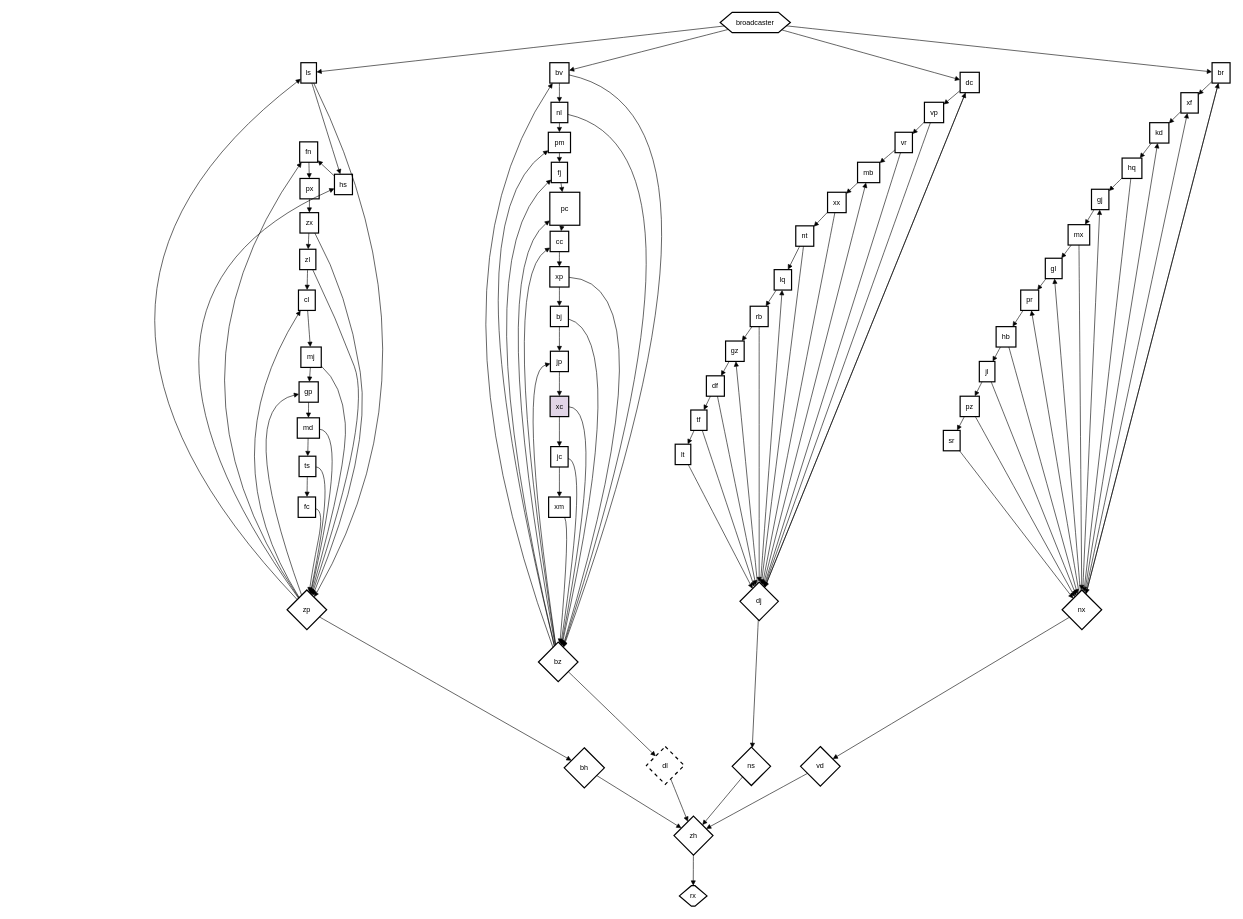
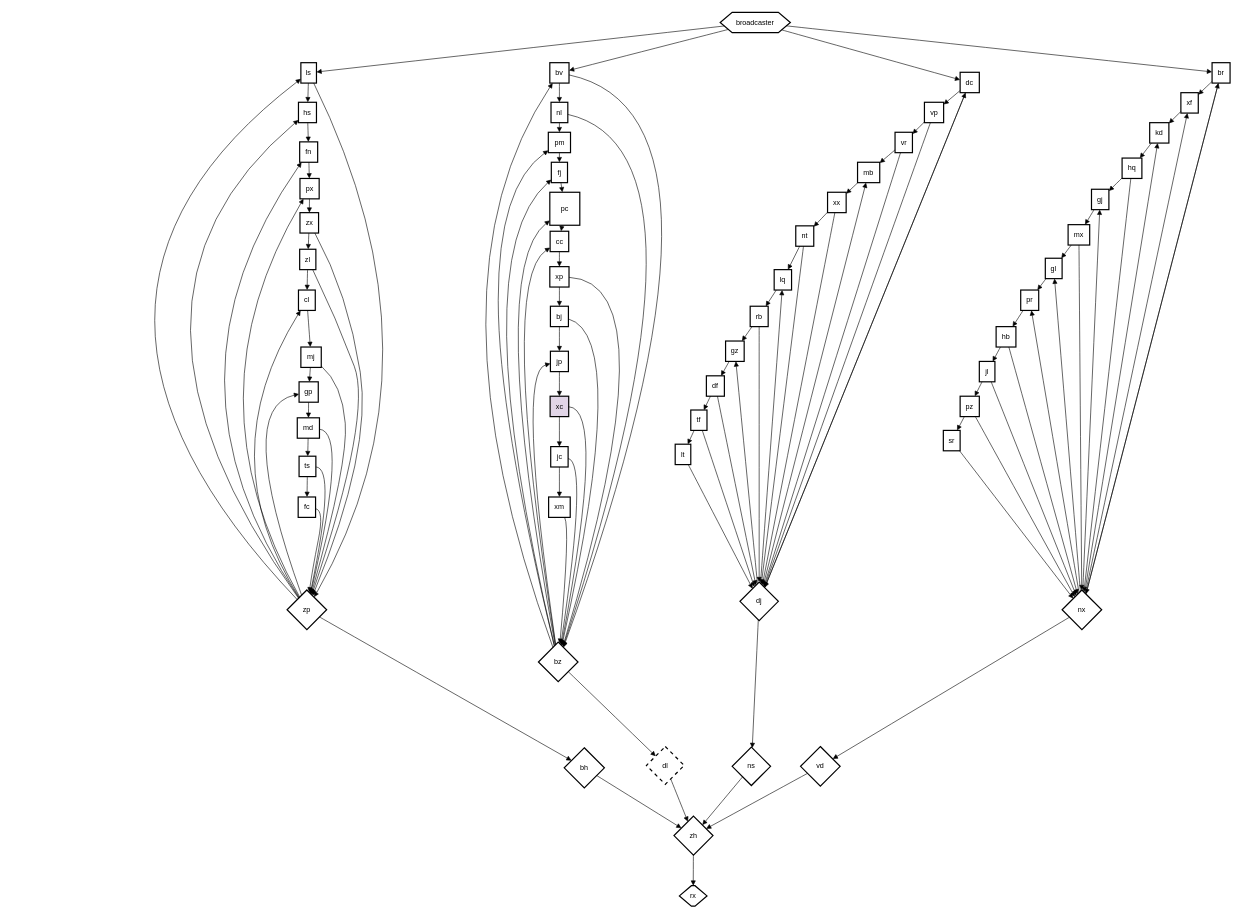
node "hs": moved (344, 185) -> (308, 113)
edge "zp" -> "px": added
